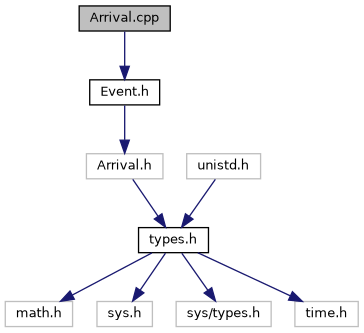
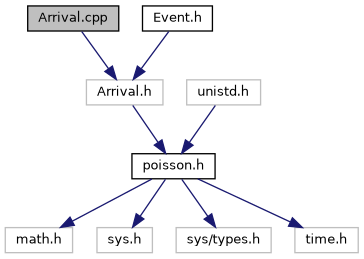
edge "Arrival.cpp" -> "Event.h": now "Arrival.cpp" -> "Arrival.h"
node "types.h": label "types.h" -> "poisson.h"
